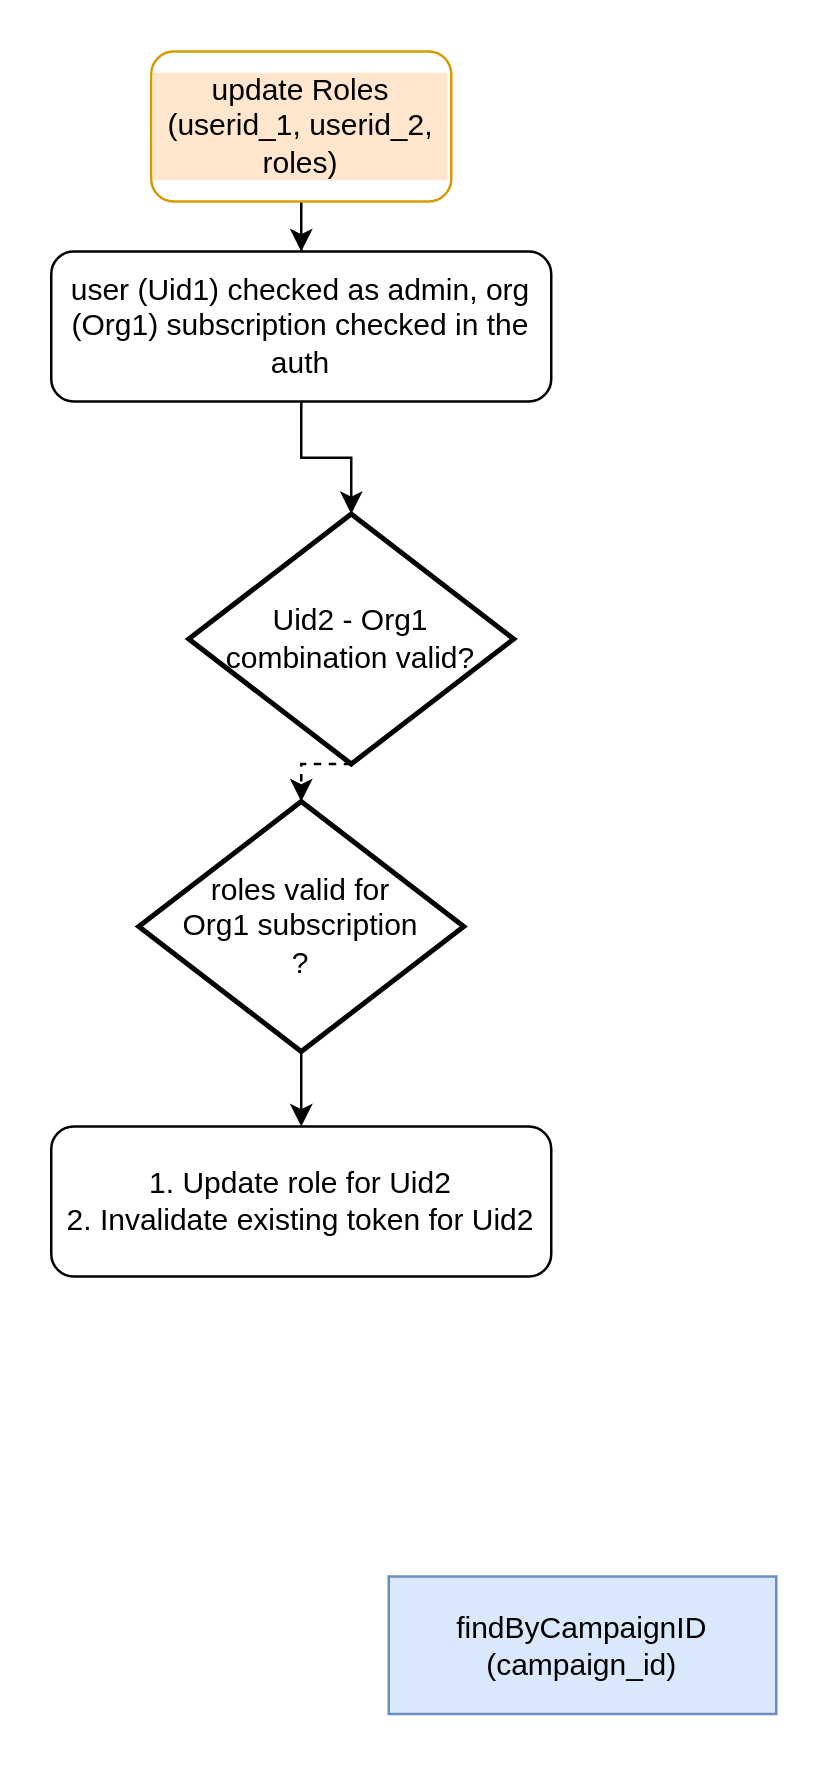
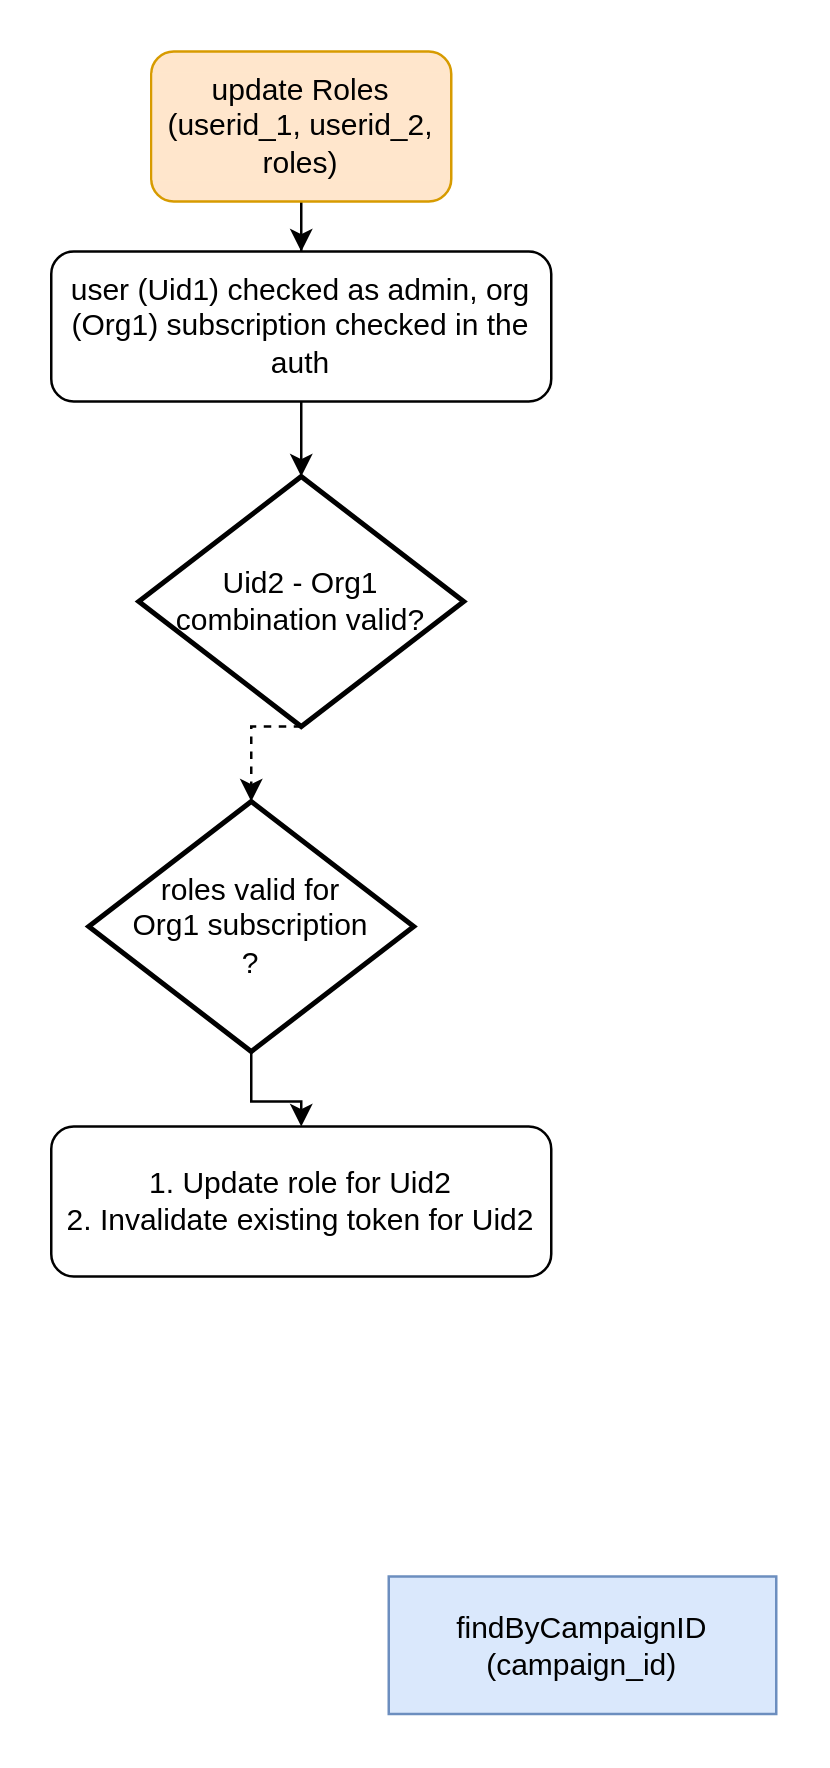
node "update Roles (userid_1, userid_2, roles)": fillcolor #ffffff -> #ffe6cc
node "Uid2 - Org1 combination valid?": moved (351, 639) -> (301, 601)
node "roles valid for Org1 subscription ?": moved (301, 926) -> (251, 926)
